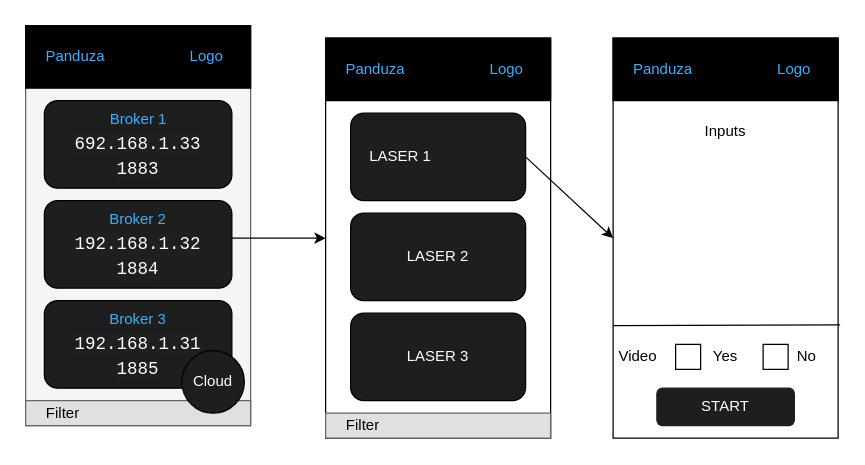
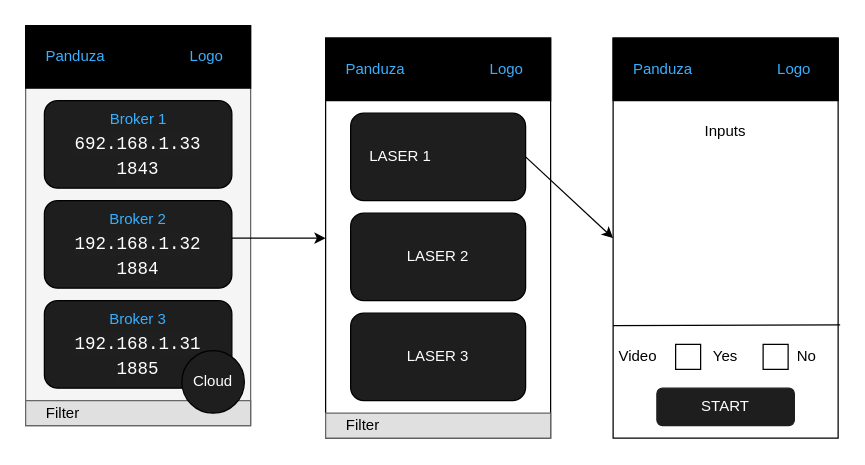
node "1883": label "1883" -> "1843"
